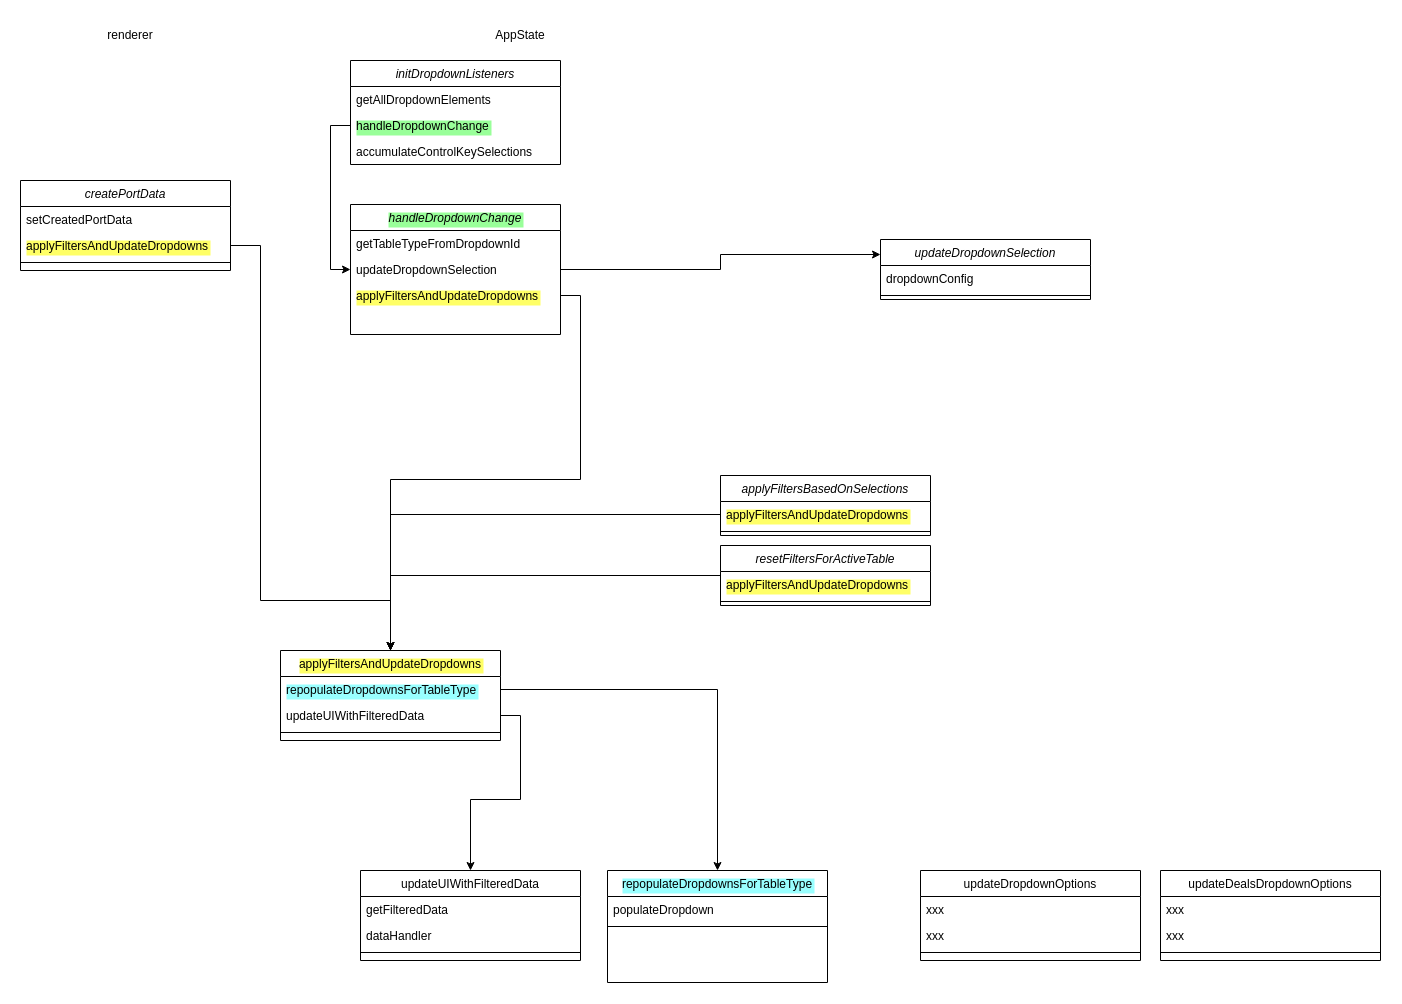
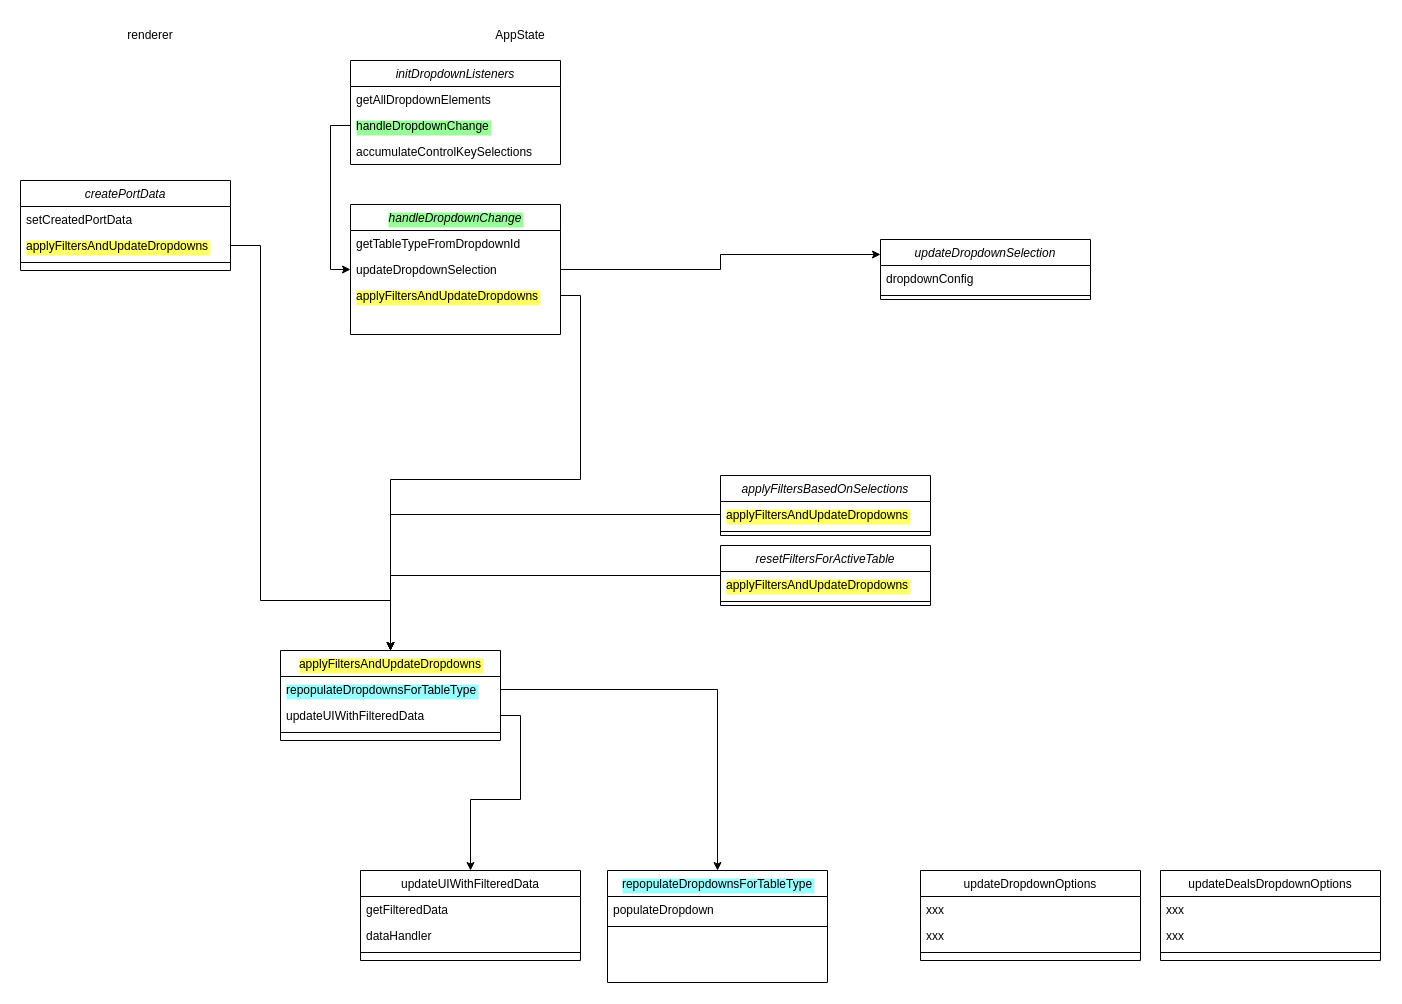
node "renderer": moved (131, 36) -> (151, 36)
